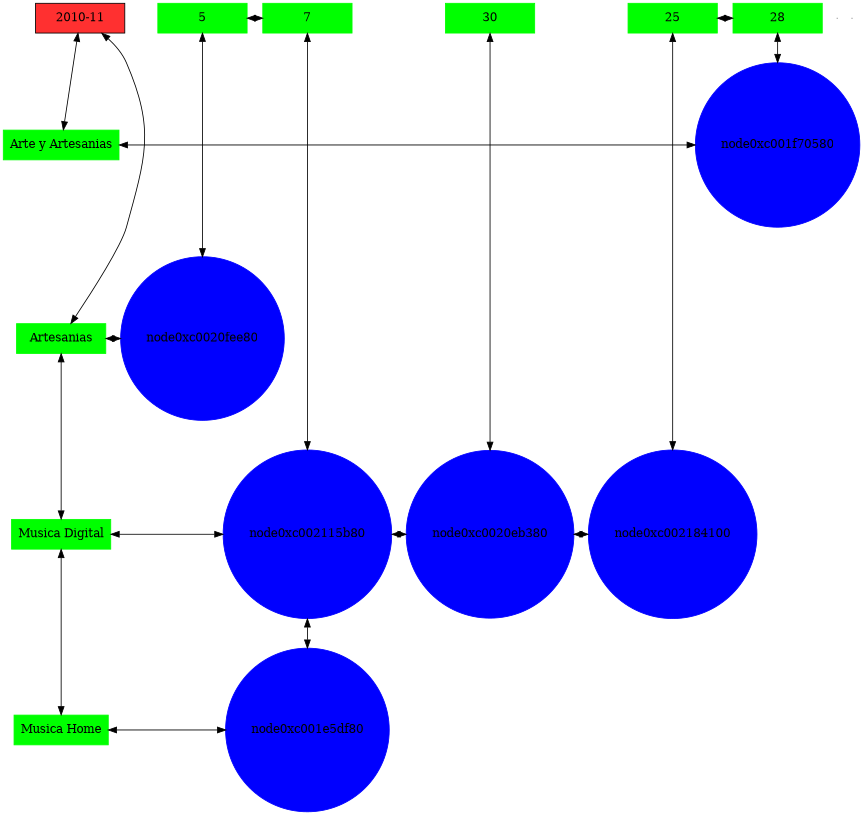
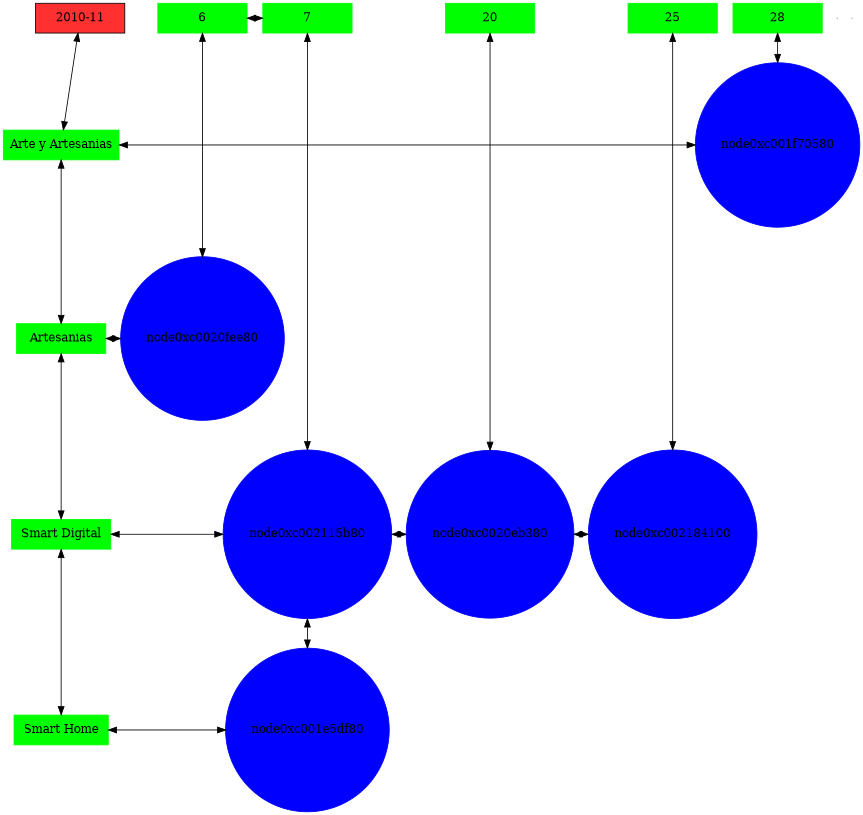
node "5": label "5" -> "6"
node "30": label "30" -> "20"
edge "25" -- "28": removed
edge "2010-11" -- "Artesanias": now "Arte y Artesanias" -- "Artesanias"
node "Musica Digital": label "Musica Digital" -> "Smart Digital"
node "Musica Home": label "Musica Home" -> "Smart Home"
